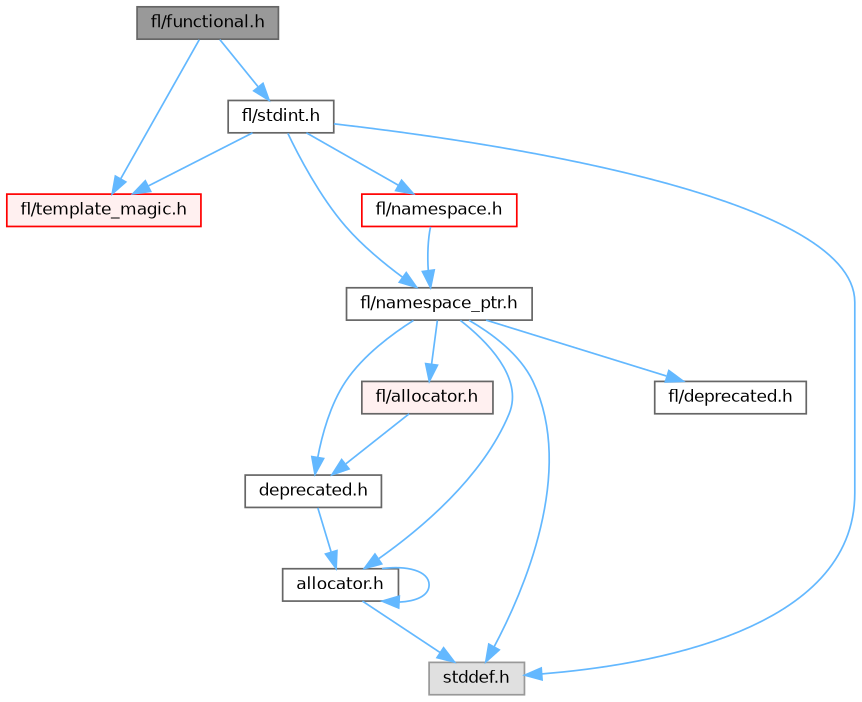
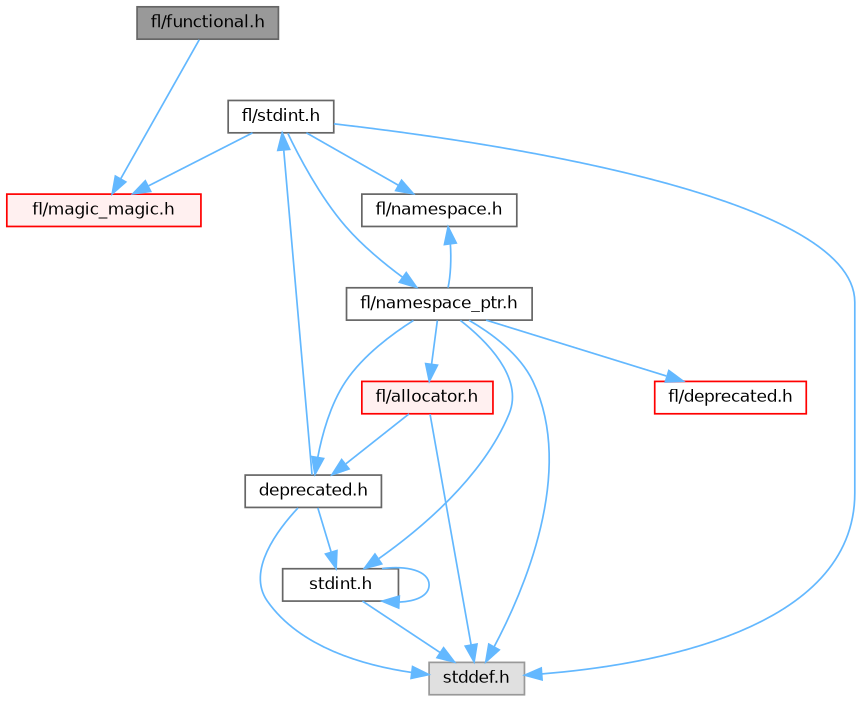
edge "fl/functional.h" -> "fl/stdint.h": now "deprecated.h" -> "fl/stdint.h"
node "fl/template_magic.h": label "fl/template_magic.h" -> "fl/magic_magic.h"
node "fl/namespace.h": color red -> grey40
edge "fl/namespace.h" -> "fl/namespace_ptr.h": reversed
node "fl/allocator.h": color grey40 -> red
node "fl/deprecated.h": color grey40 -> red
edge "fl/allocator.h" -> "stddef.h": added
node "allocator.h": label "allocator.h" -> "stdint.h"
edge "deprecated.h" -> "stddef.h": added
